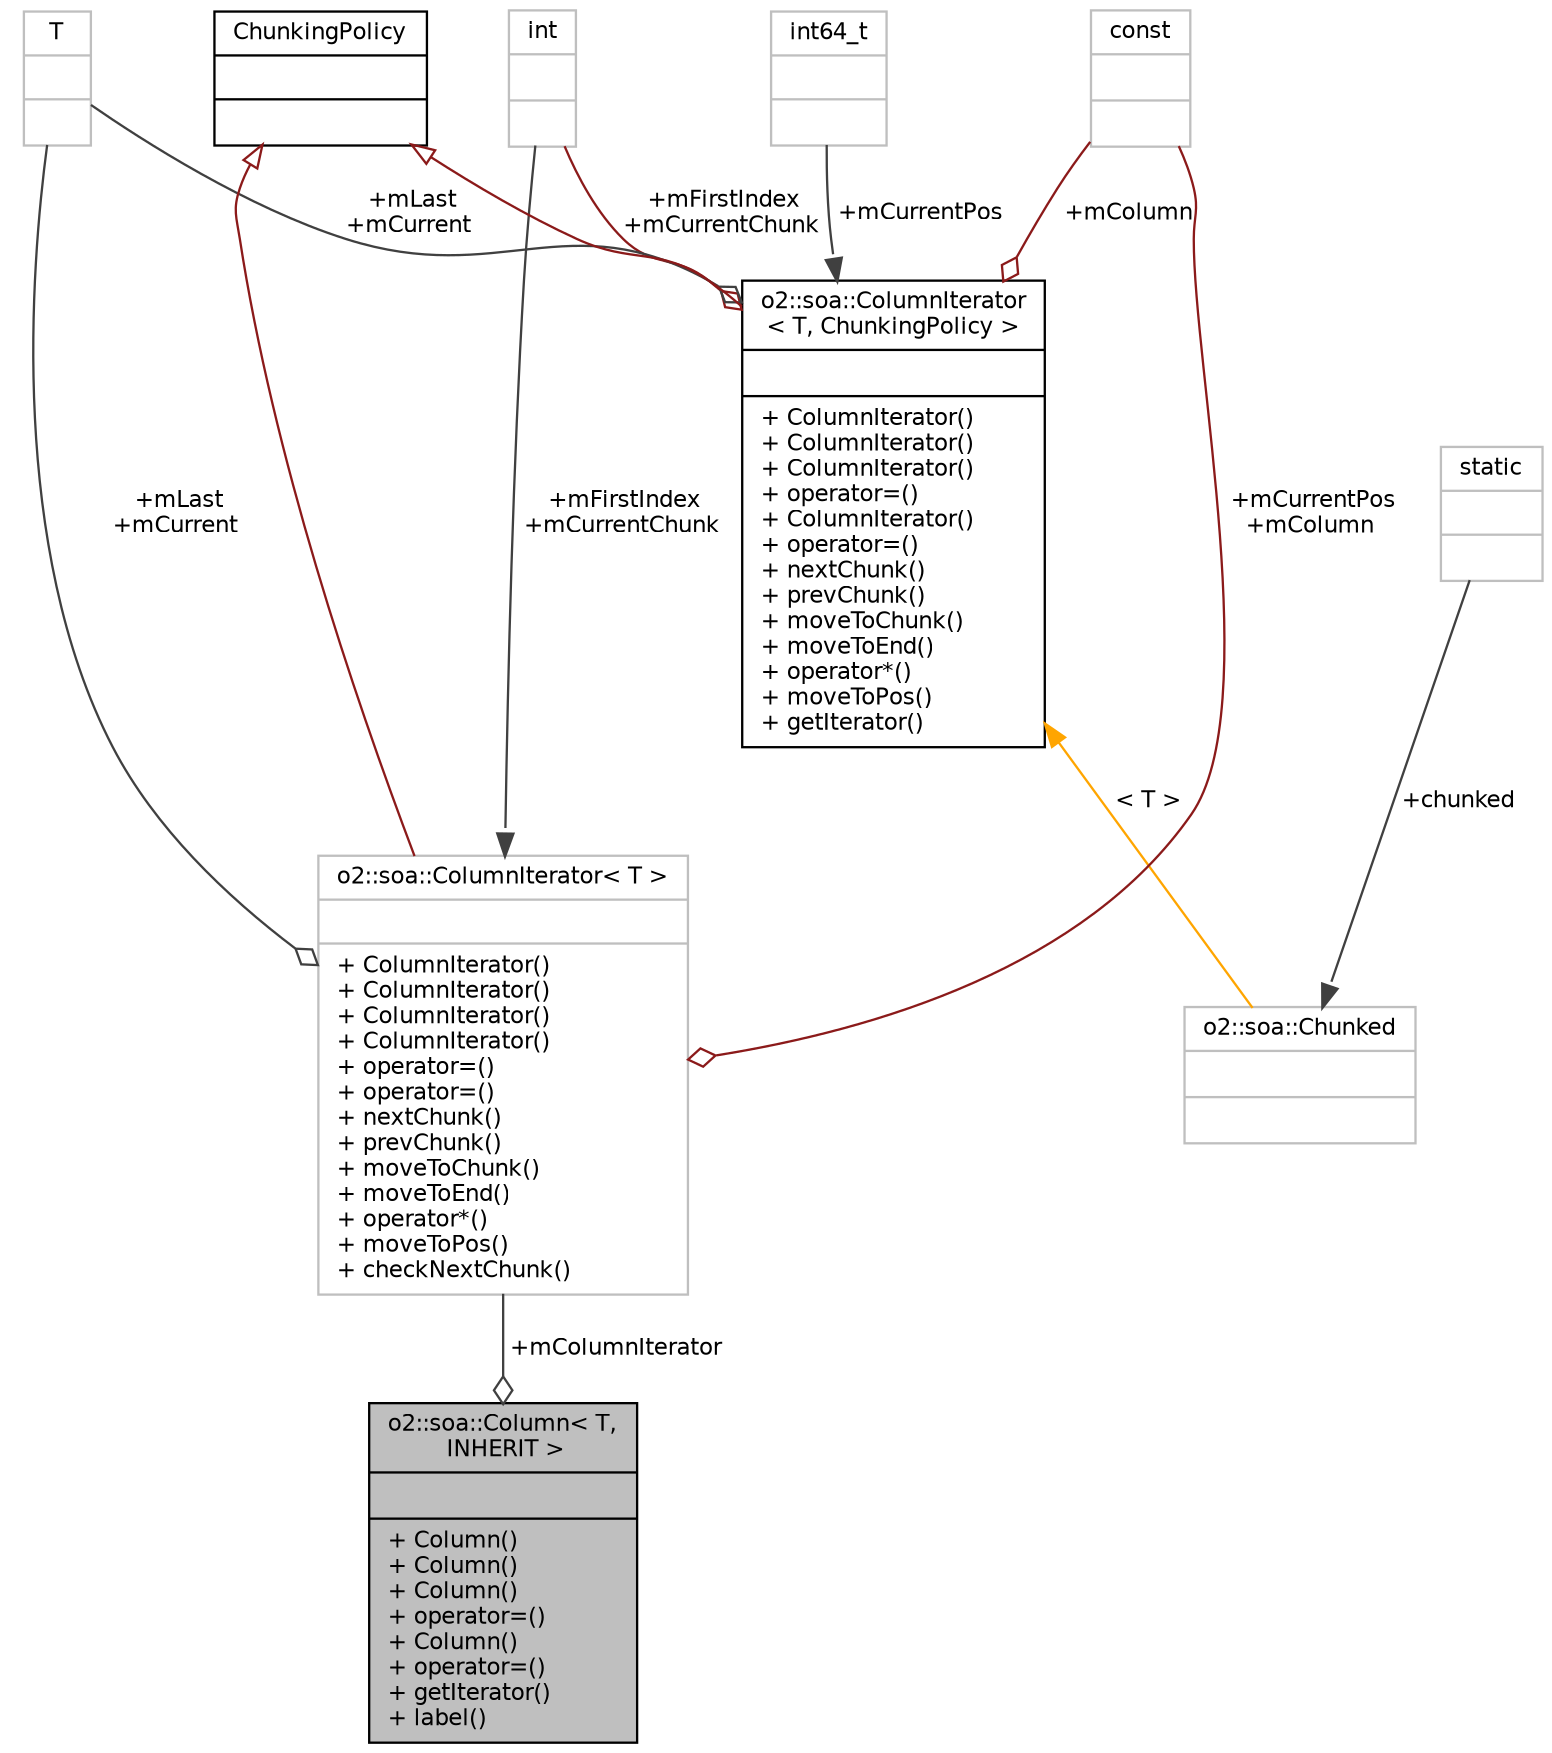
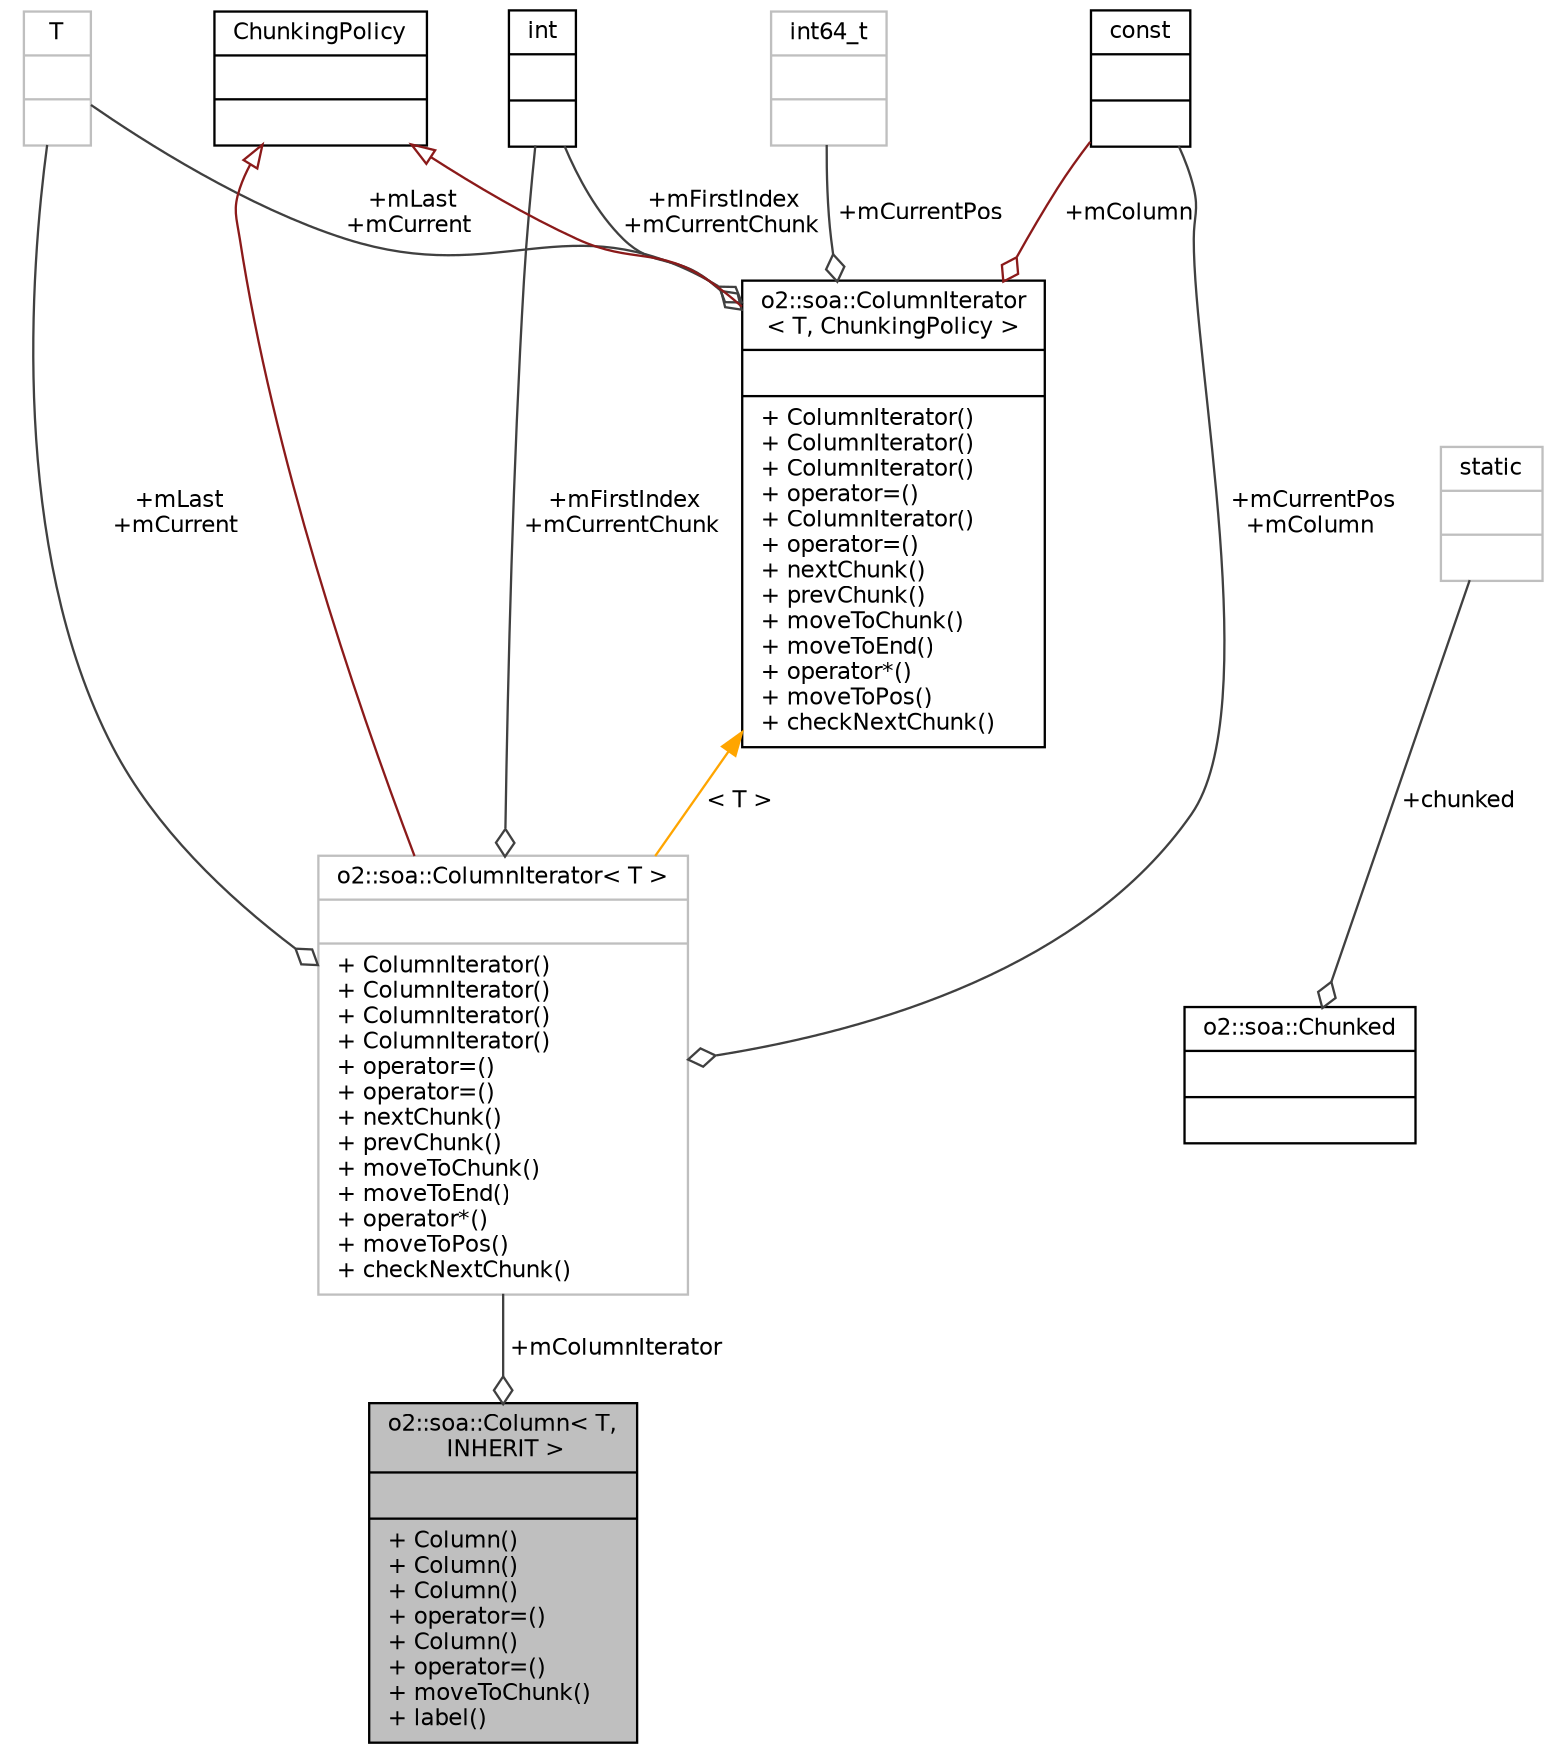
node "int": color grey75 -> black
node "const": color grey75 -> black
edge "int64_t" -> "o2::soa::ColumnIterator": arrowhead normal -> odiamond
edge "int" -> "o2::soa::ColumnIterator": color firebrick4 -> grey25
edge "int" -> "o2::soa::ColumnIterator< T >": arrowhead normal -> odiamond
node "o2::soa::ColumnIterator": text "+ getIterator()" -> "+ checkNextChunk()"
edge "const" -> "o2::soa::ColumnIterator< T >": color firebrick4 -> grey25
edge "static" -> "o2::soa::Chunked": arrowhead normal -> odiamond
edge "o2::soa::Chunked" -> "o2::soa::ColumnIterator": now "o2::soa::ColumnIterator< T >" -> "o2::soa::ColumnIterator"
node "o2::soa::Chunked": color grey75 -> black
node "o2::soa::Column< T,": text "+ getIterator()" -> "+ moveToChunk()"
